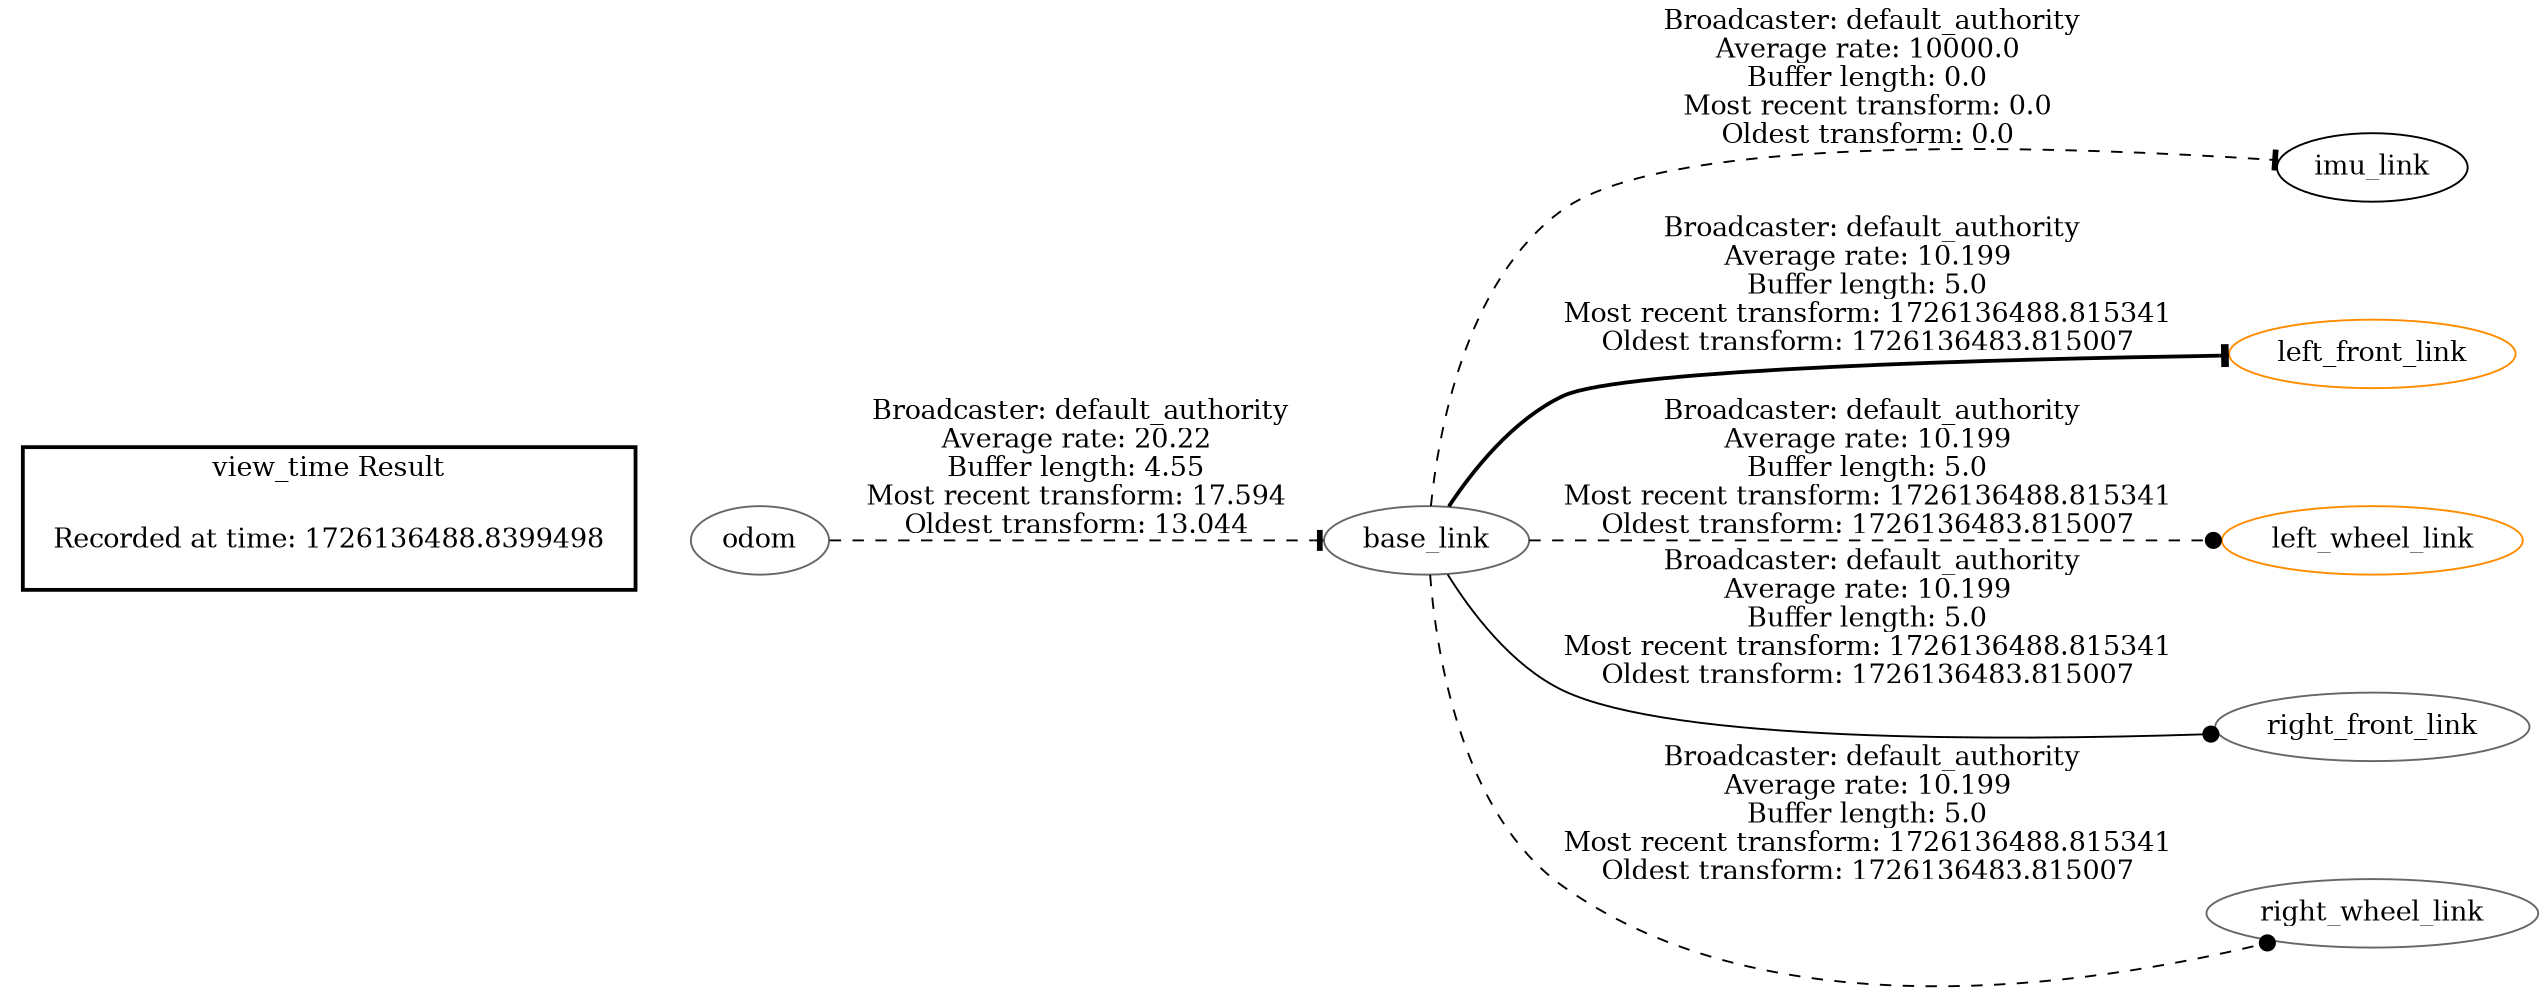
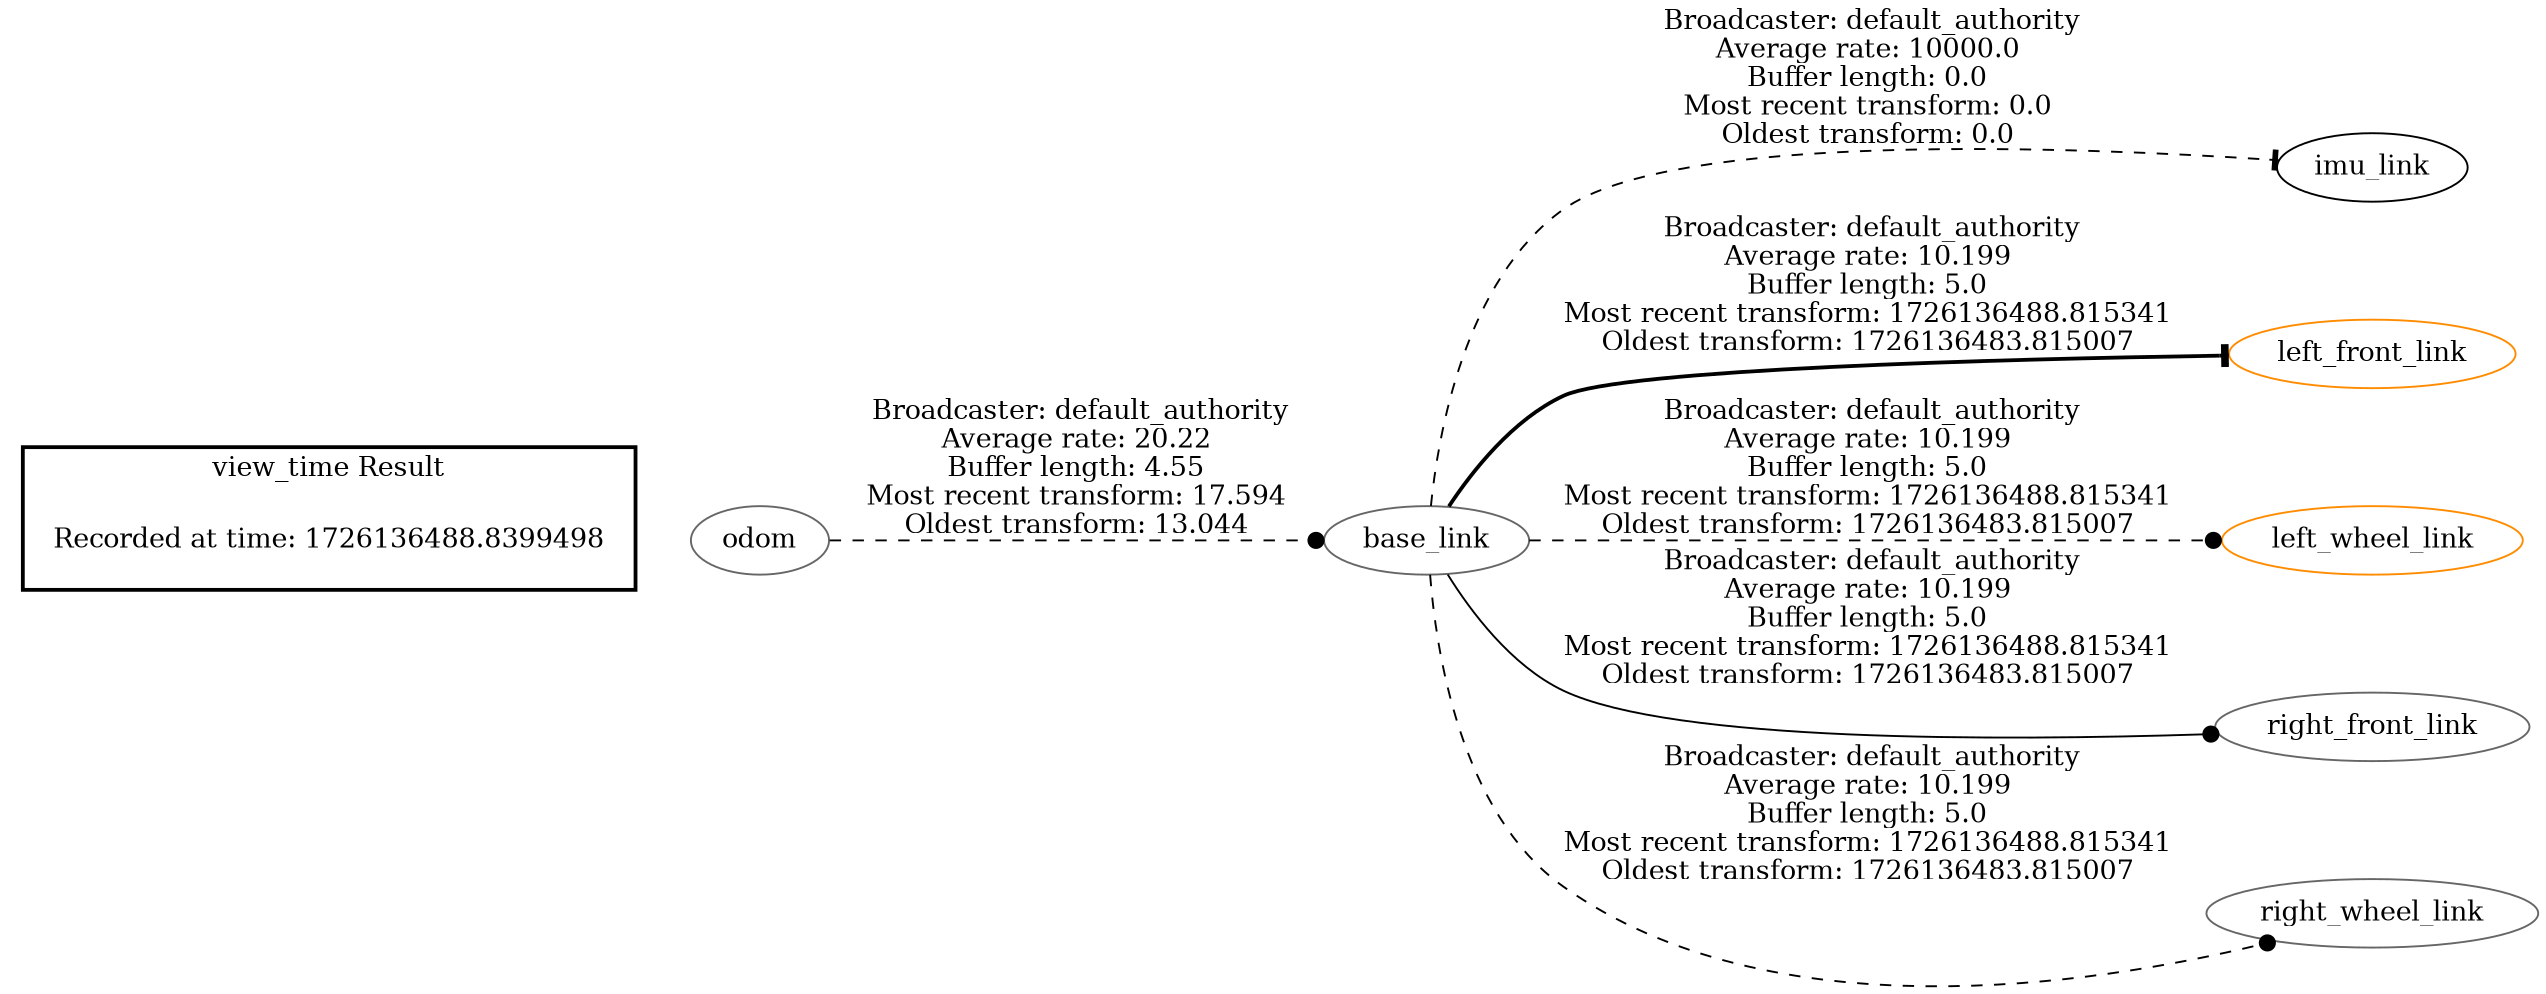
edge "odom" -> "base_link": arrowhead tee -> dot
